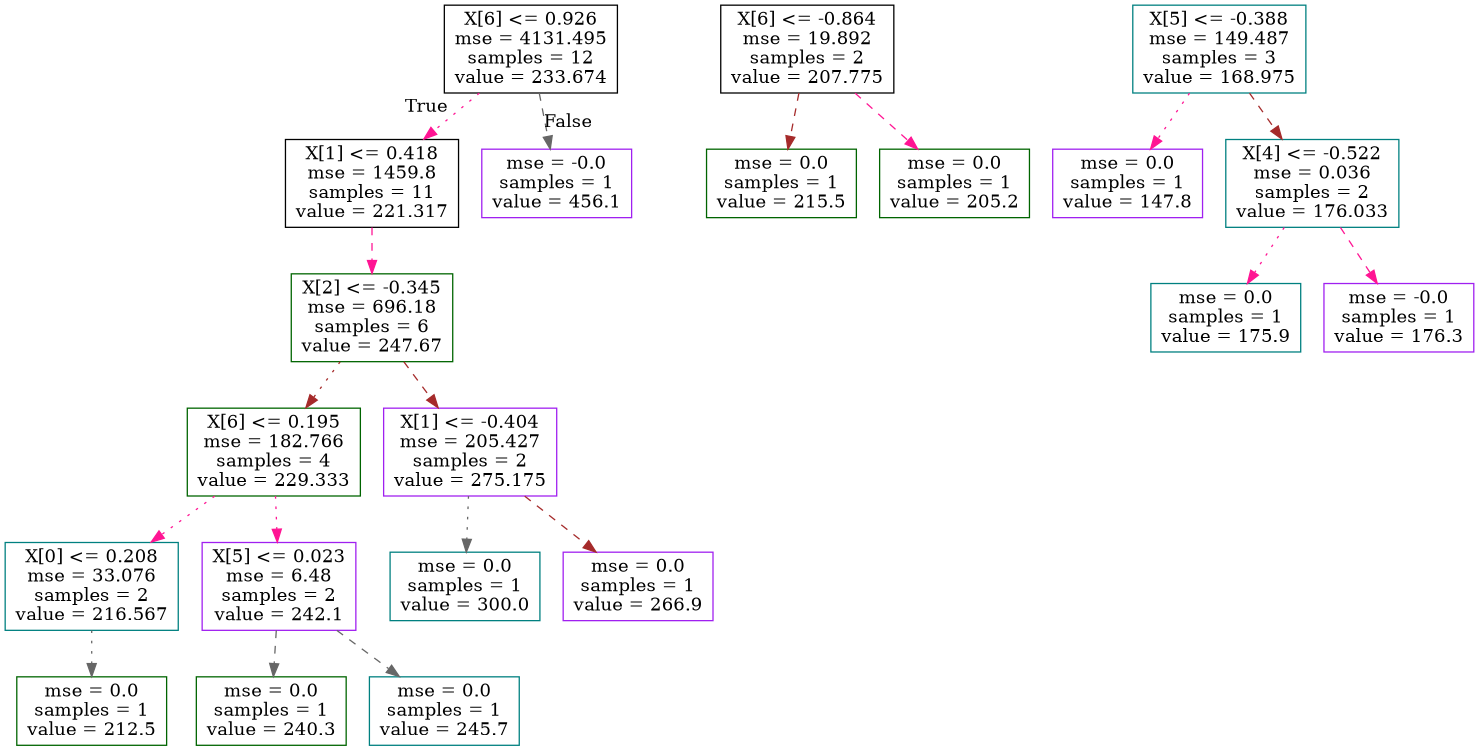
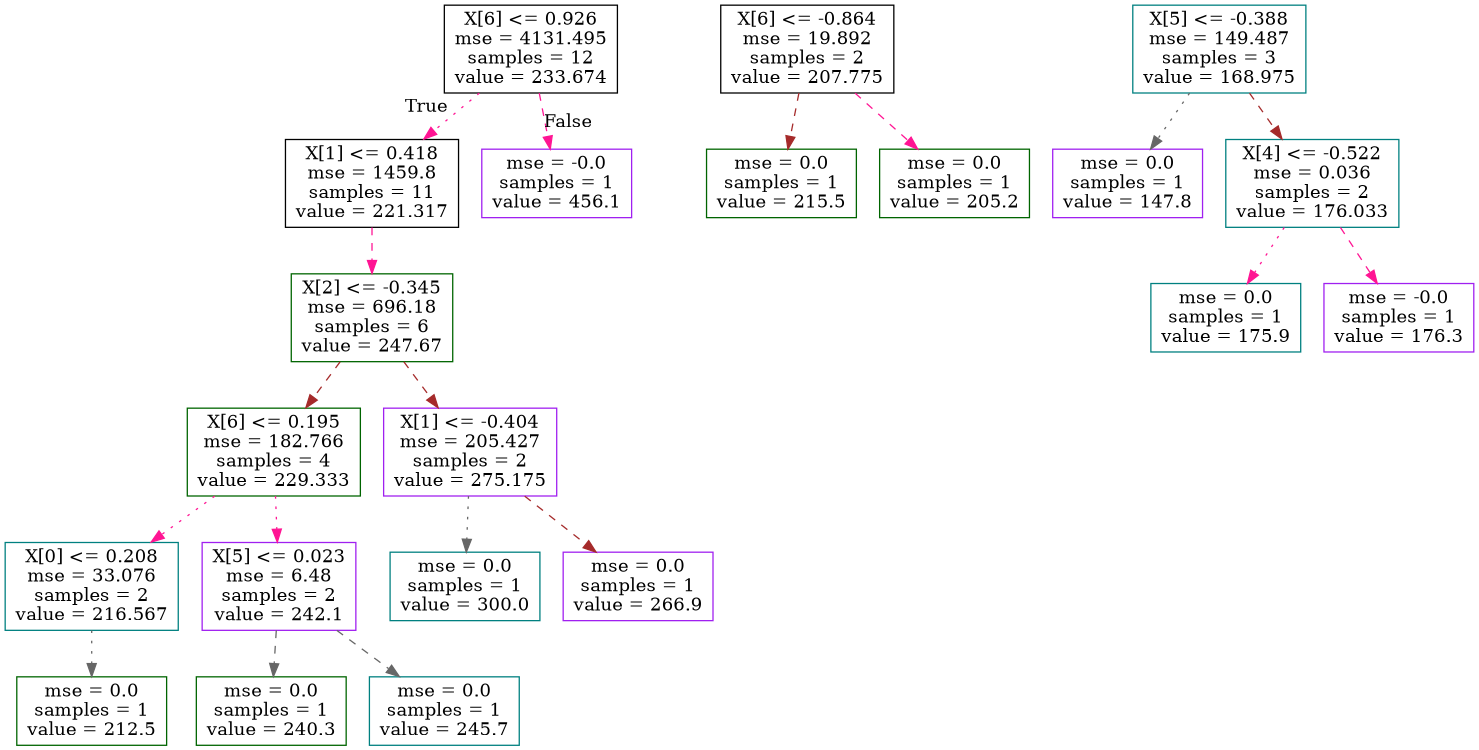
edge "X[6] <= 0.926 mse = 4131.495 samples = 12 value = 233.674" -> "mse = -0.0 samples = 1 value = 456.1": color gray40 -> deeppink
edge "X[5] <= -0.388 mse = 149.487 samples = 3 value = 168.975" -> "mse = 0.0 samples = 1 value = 147.8": color deeppink -> gray40
edge "X[2] <= -0.345 mse = 696.18 samples = 6 value = 247.67" -> "X[6] <= 0.195 mse = 182.766 samples = 4 value = 229.333": style dotted -> dashed
